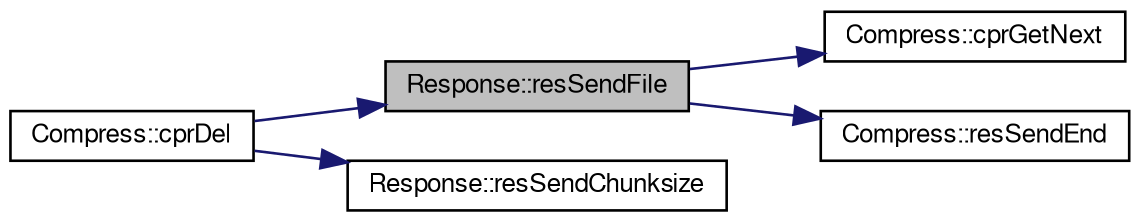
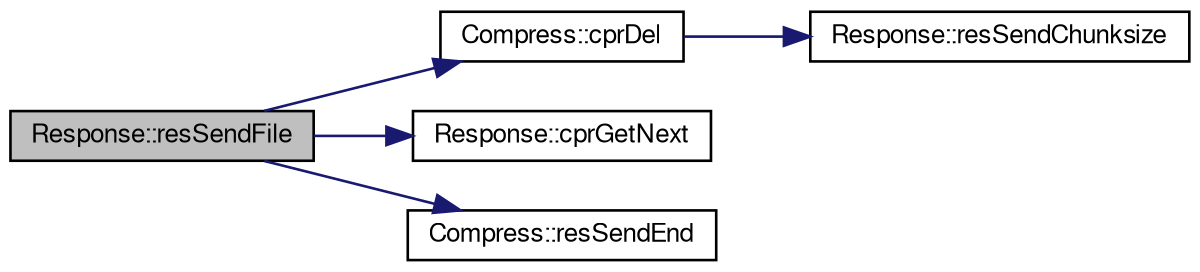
node "Compress::cprGetNext": label "Compress::cprGetNext" -> "Response::cprGetNext"
edge "Compress::cprDel" -> "Response::resSendFile": reversed
